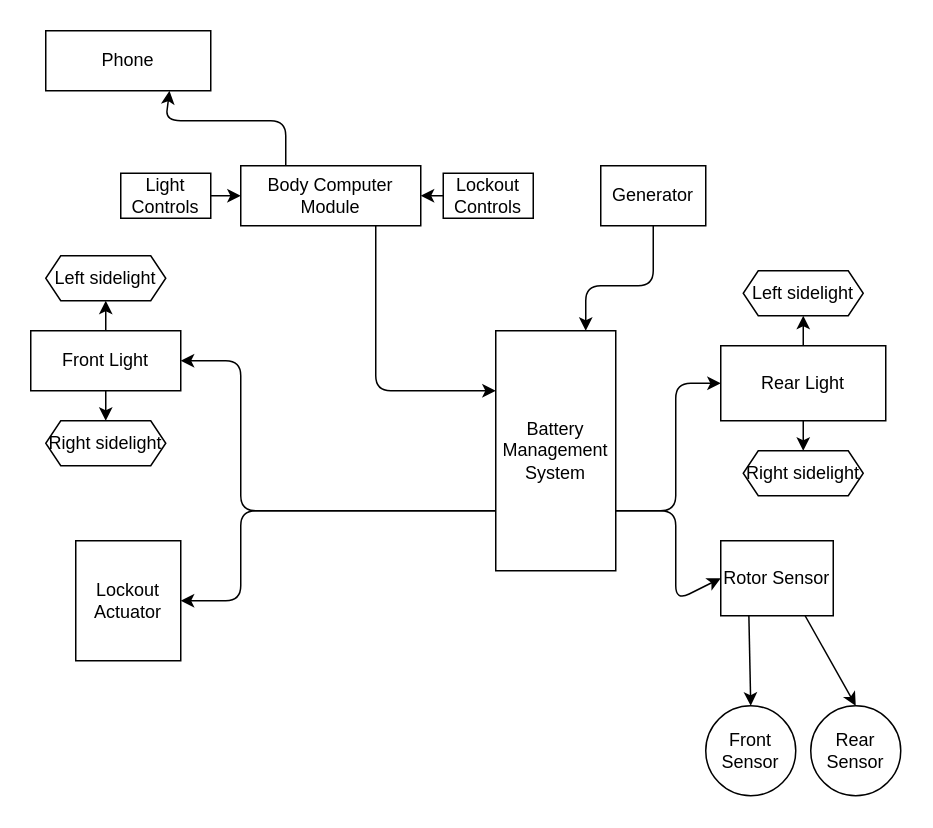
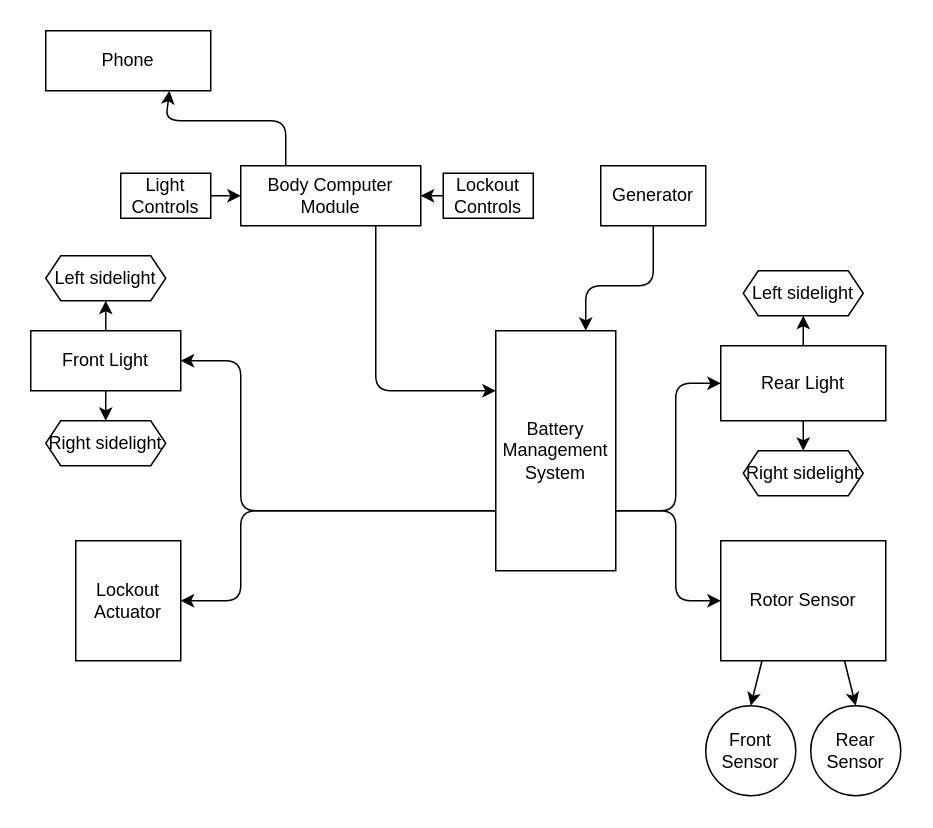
node "Rotor Sensor": size 113x75 -> 165x120
